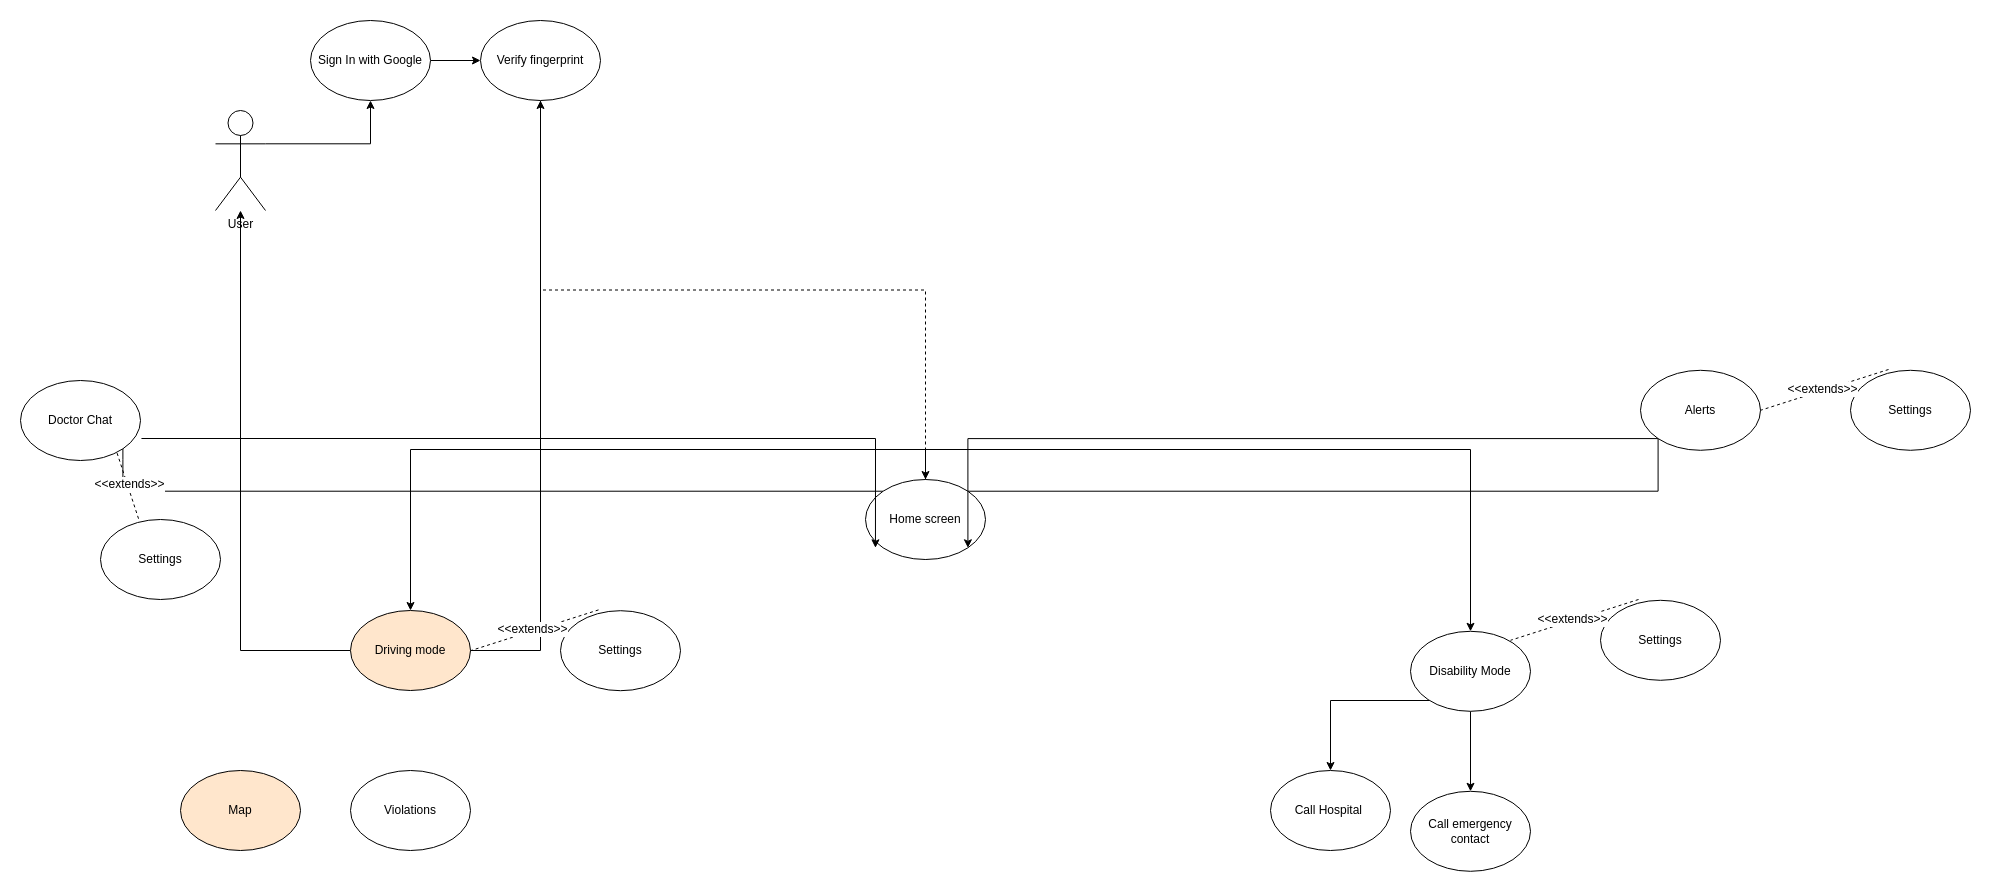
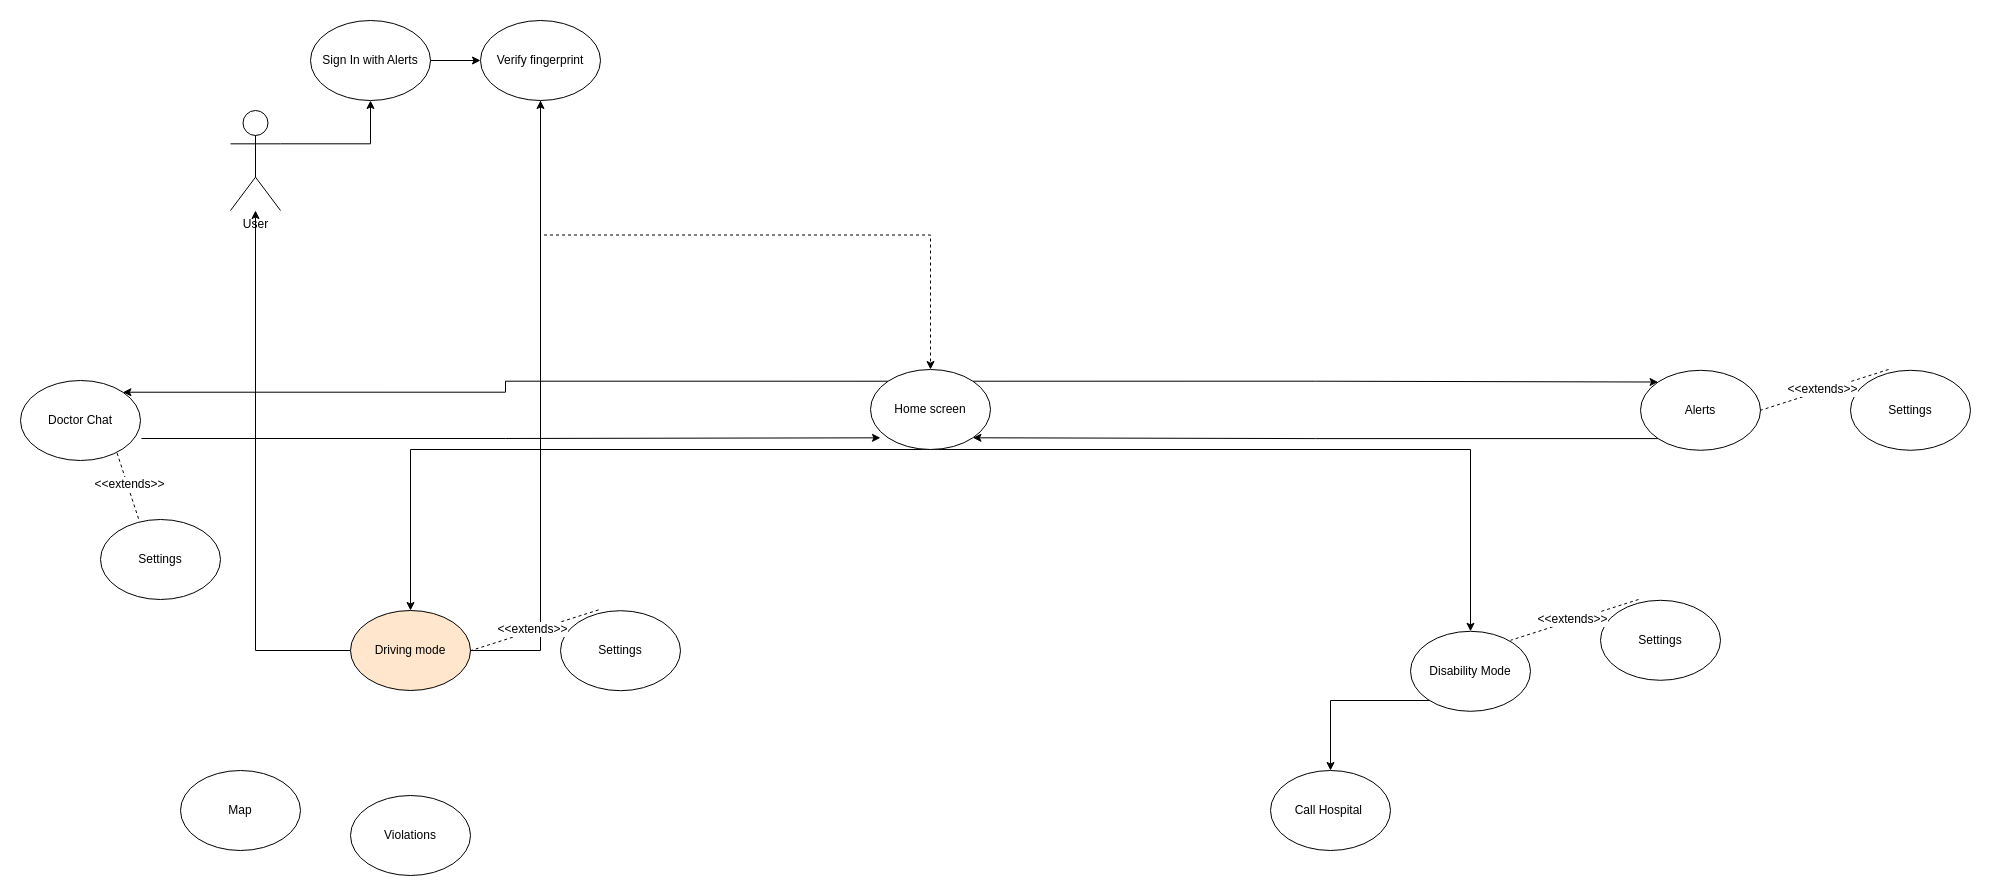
node "Sign In with Google": label "Sign In with Google" -> "Sign In with Alerts"
node "User": moved (241, 161) -> (256, 161)
node "Home screen": moved (926, 520) -> (931, 410)
edge "Disability Mode" -> "Call emergency contact": removed
node "Map": fillcolor #ffe6cc -> #ffffff
node "Violations": moved (411, 811) -> (411, 836)
node "Call emergency contact": removed
